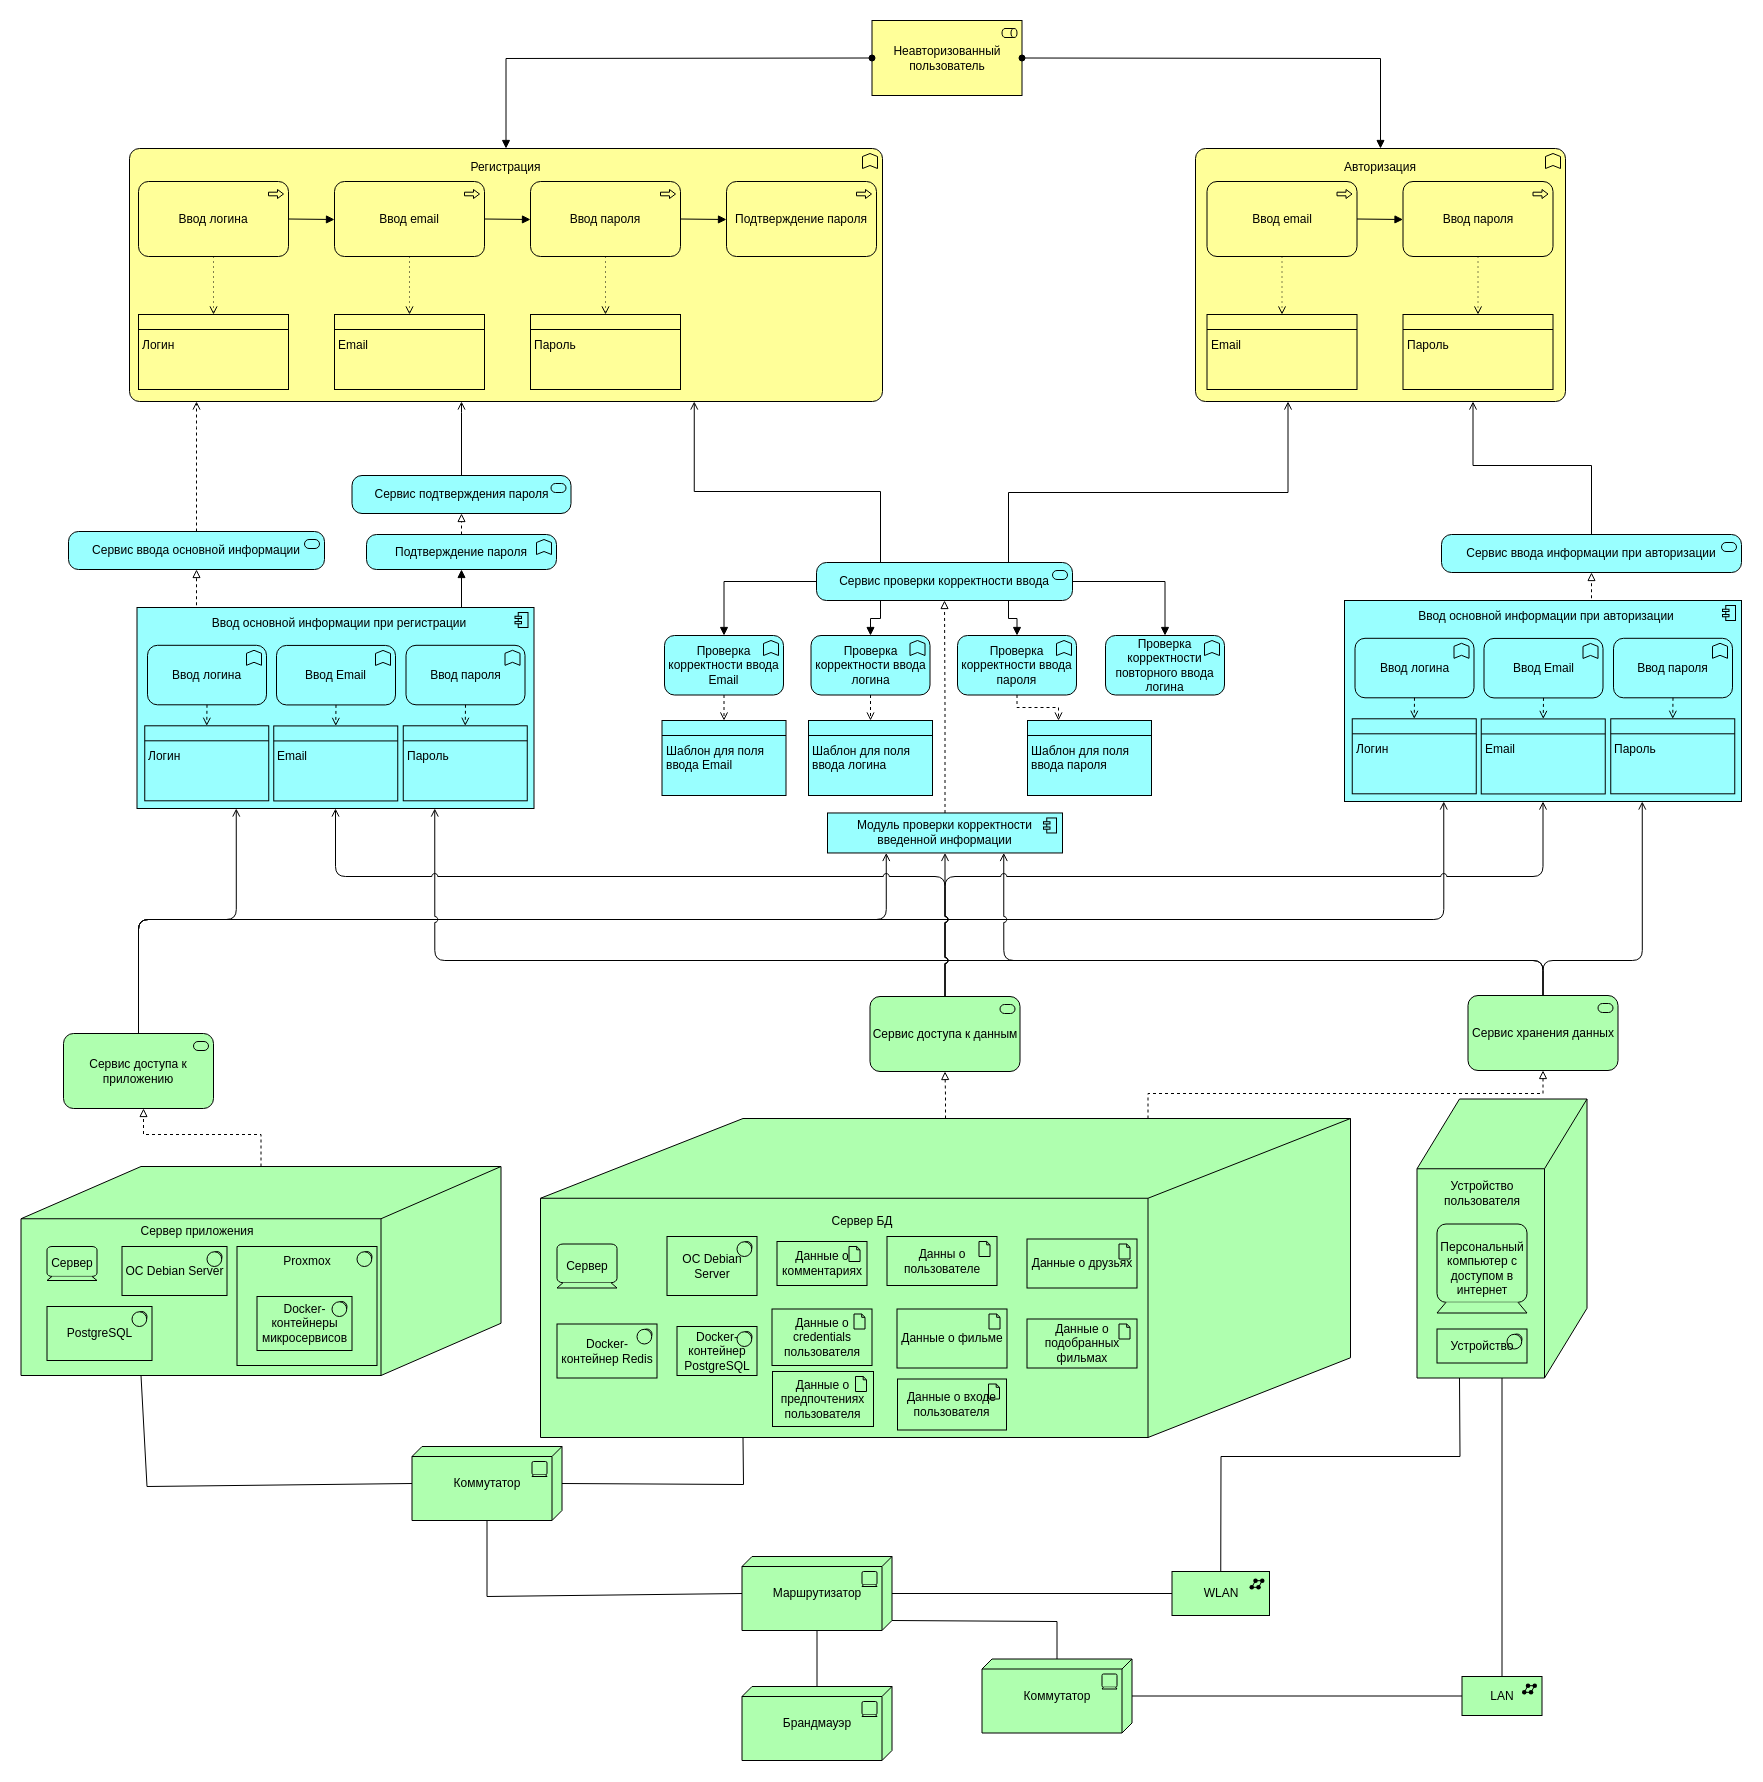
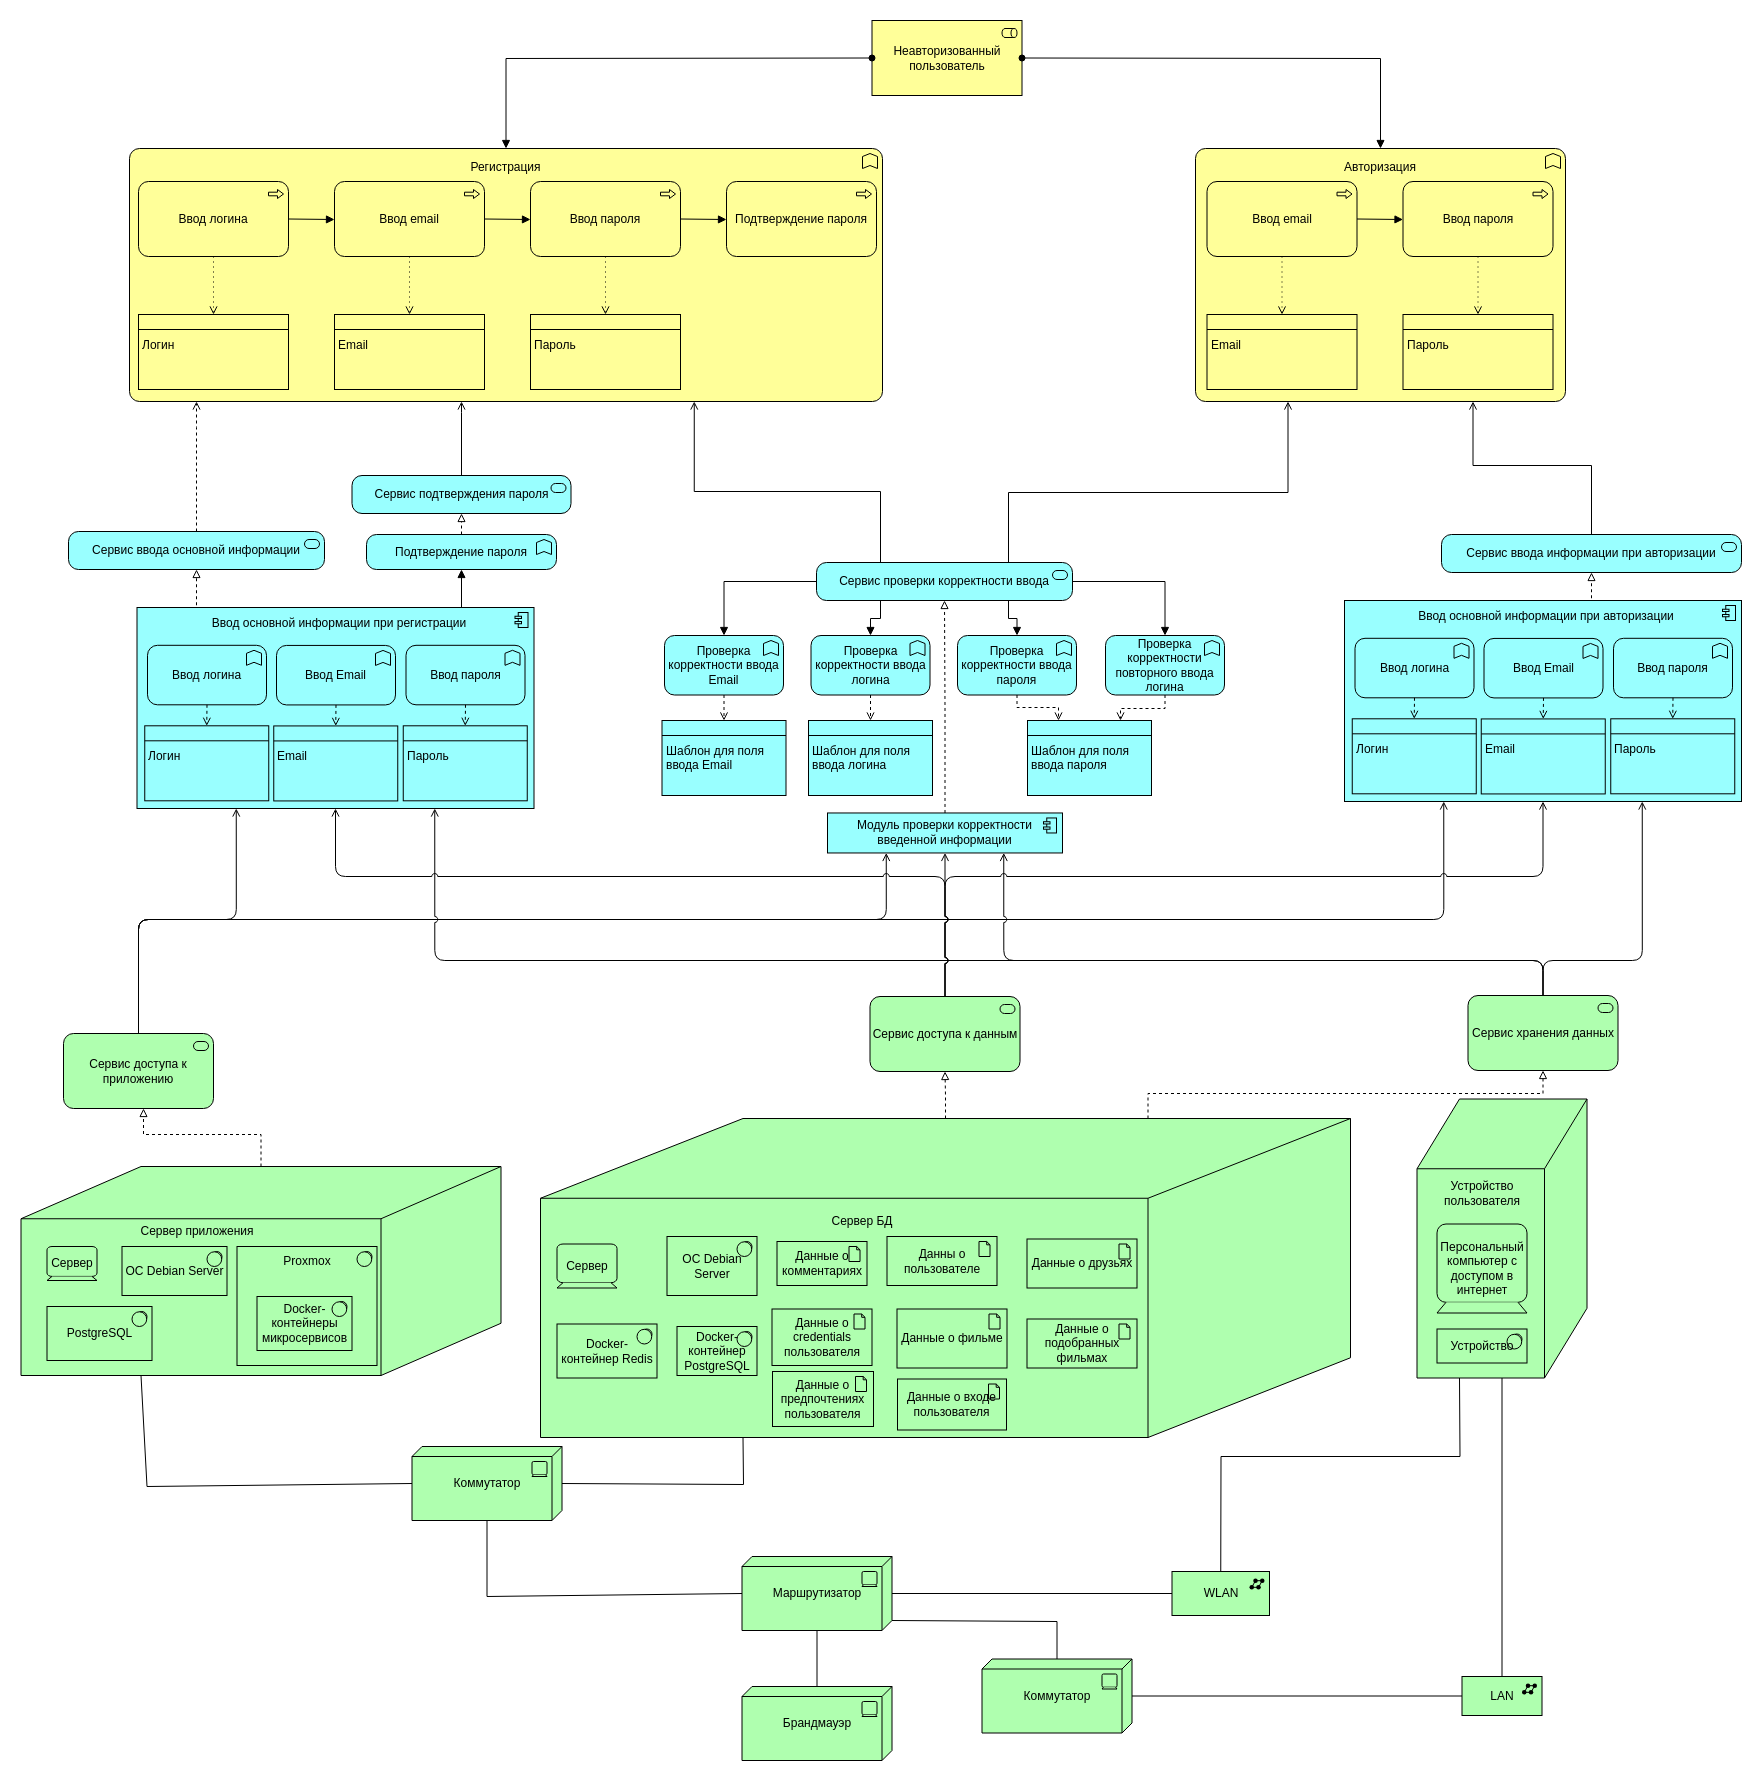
edge "Проверка корректности повторного ввода логина" -> "Шаблон для поля ввода пароля": added
